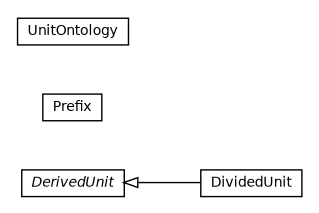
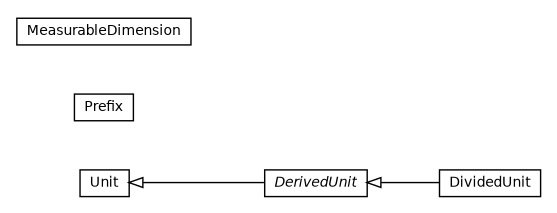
node "UnitOntology": removed
node "MeasurableDimension": added
node "Unit": added
